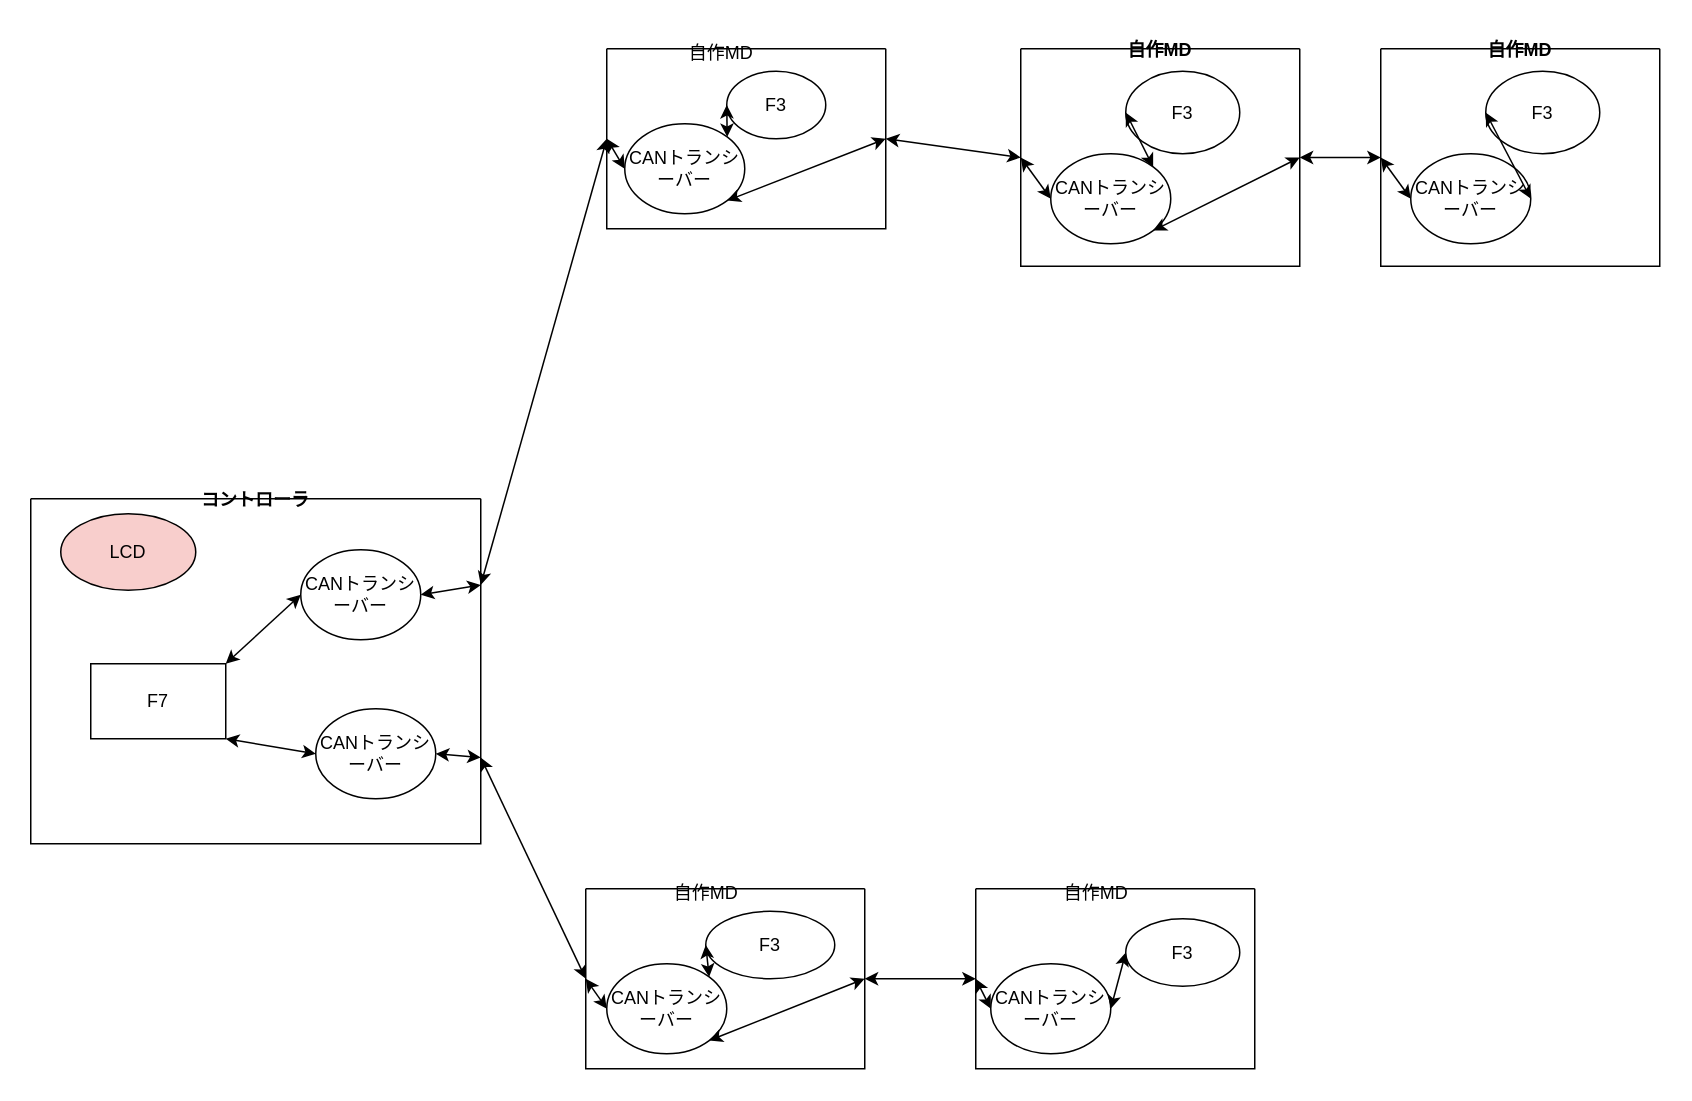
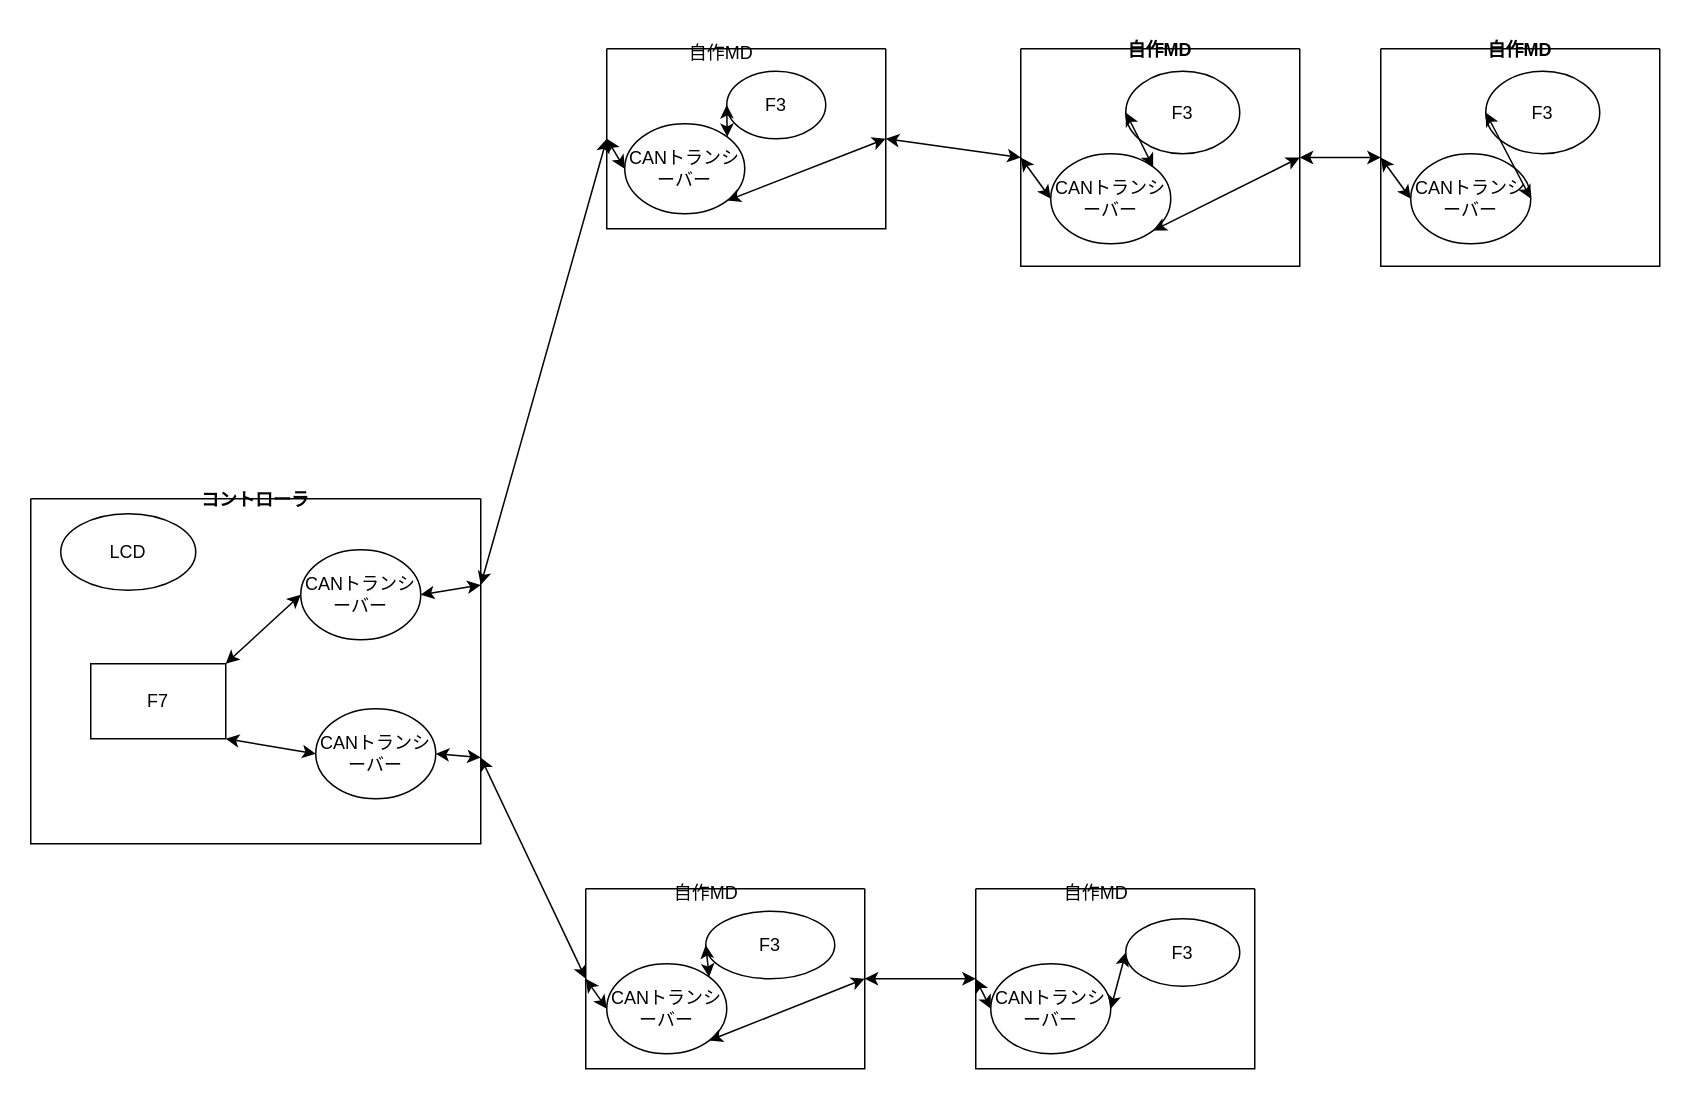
node "LCD": fillcolor #f8cecc -> #ffffff
